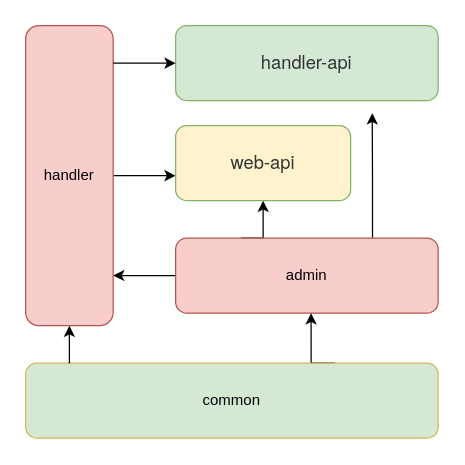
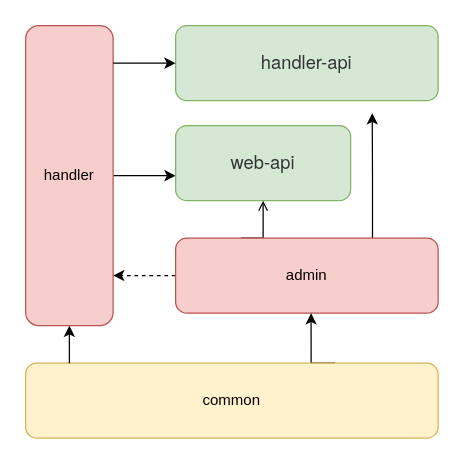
node "web-api": fillcolor #fff2cc -> #d5e8d4
edge "admin" -> "web-api": arrowhead classic -> open
edge "admin" -> "handler": style solid -> dashed
node "common": fillcolor #d5e8d4 -> #fff2cc
